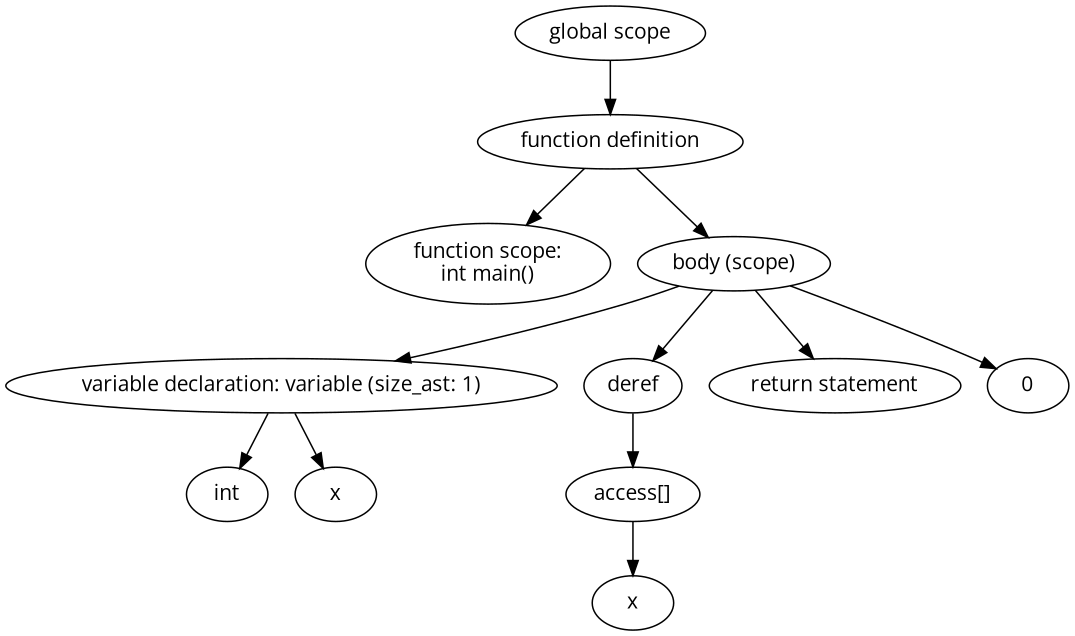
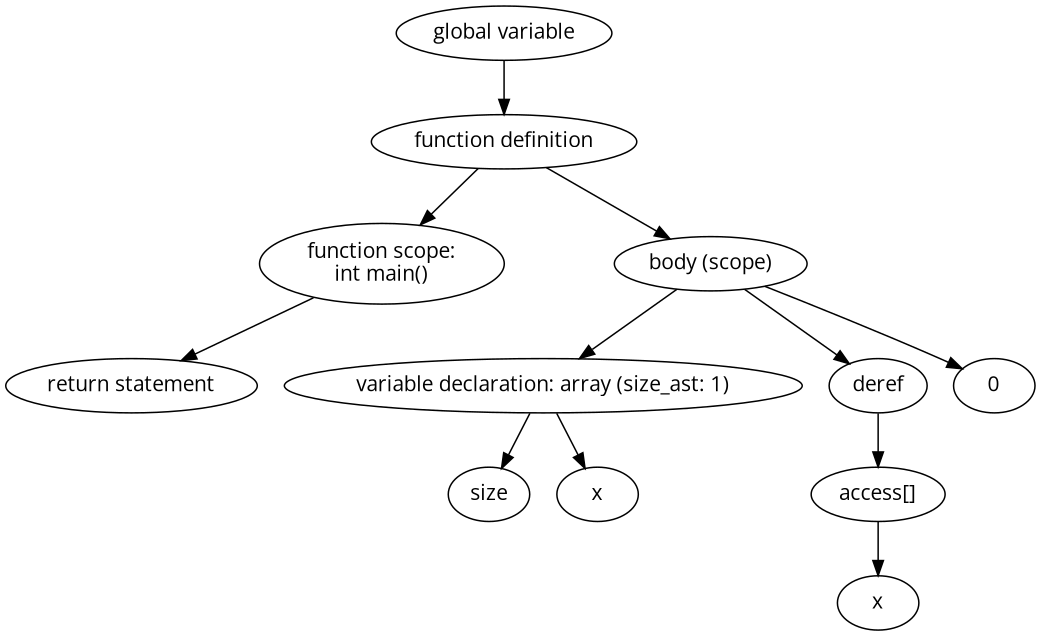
node "global scope": label "global scope" -> "global variable"
edge "body (scope)" -> "return statement": now "function scope: int main()" -> "return statement"
node "variable declaration: variable (size_ast: 1)": label "variable declaration: variable (size_ast: 1)" -> "variable declaration: array (size_ast: 1)"
node "int": label "int" -> "size"
